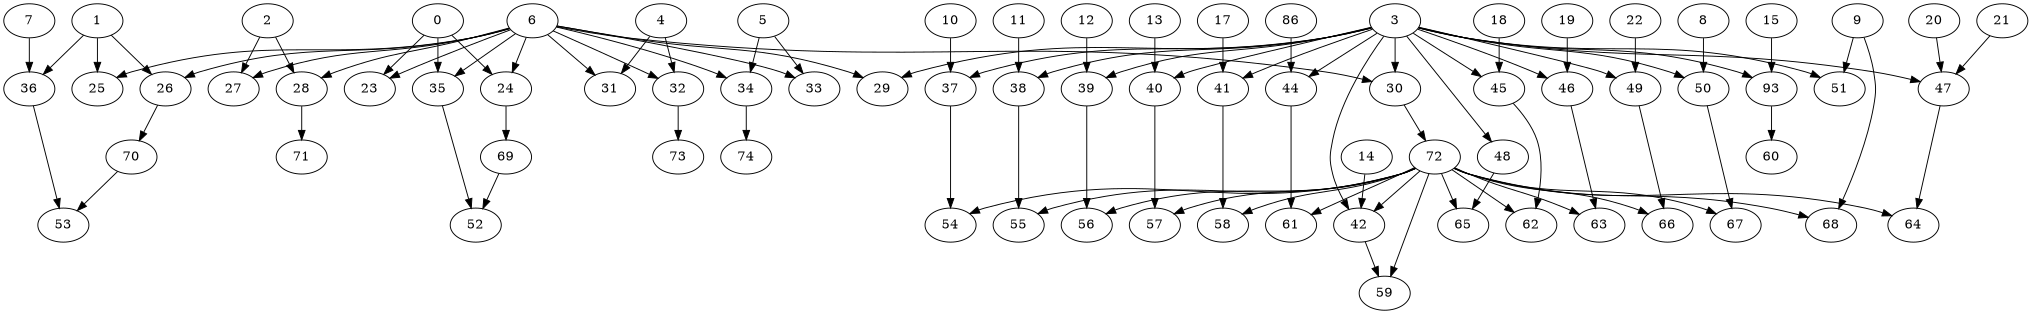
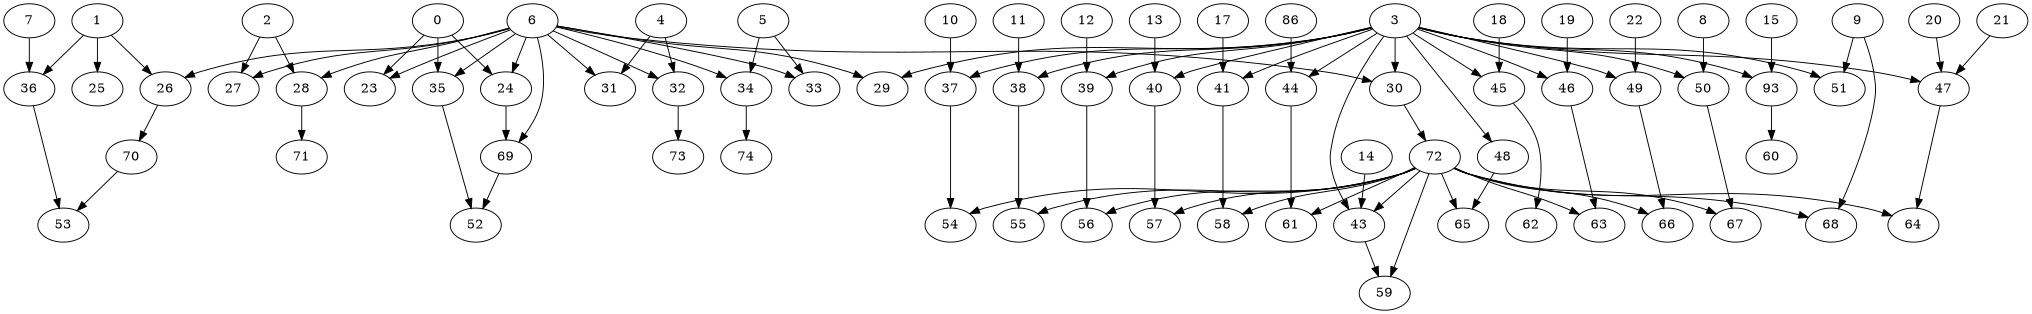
edge "6" -> "25": now "6" -> "69"
edge "72" -> "62": removed
node "42": label "42" -> "43"
